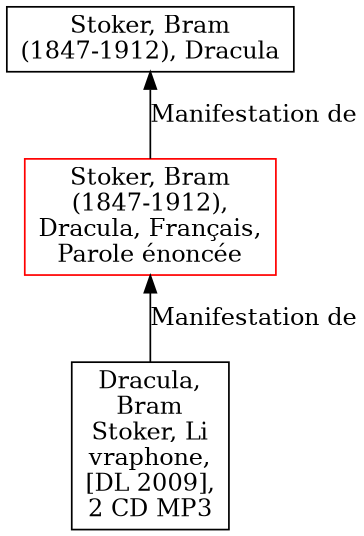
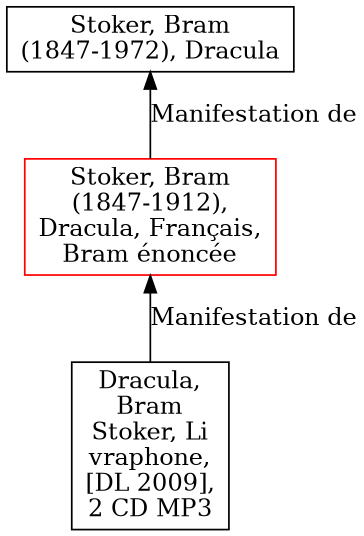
node "Stoker, Bram (1847-1912), Dracula": label "Stoker, Bram (1847-1912), Dracula" -> "Stoker, Bram (1847-1972), Dracula"
node "Stoker, Bram (1847-1912), Dracula, Français, Parole énoncée": label "Stoker, Bram (1847-1912), Dracula, Français, Parole énoncée" -> "Stoker, Bram (1847-1912), Dracula, Français, Bram énoncée"
